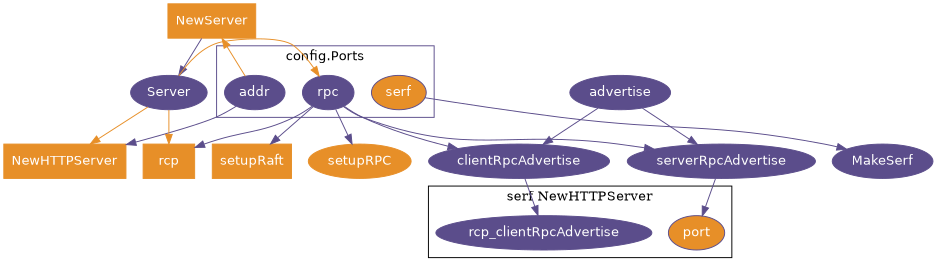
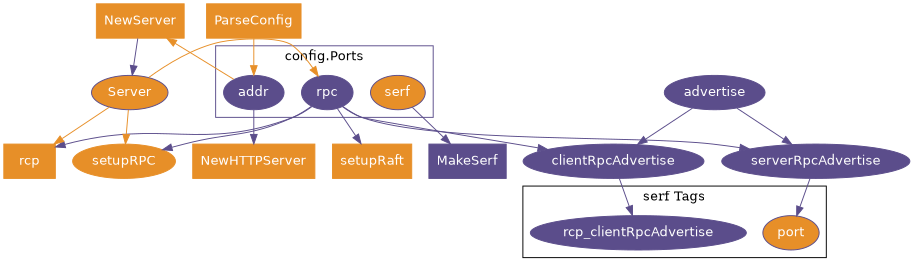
node "ParseConfig": added
node "Server": fillcolor #5b4d8b -> #e78f28
edge "Server" -> "NewHTTPServer": now "Server" -> "setupRPC"
node "MakeSerf": shape ellipse -> box
cluster "serf NewHTTPServer": label "serf NewHTTPServer" -> "serf Tags"
